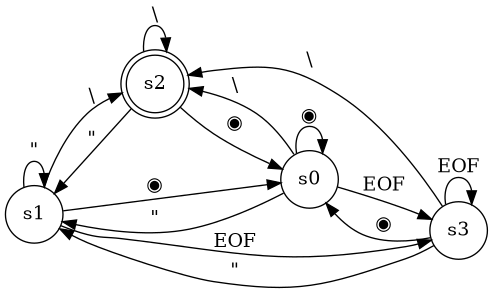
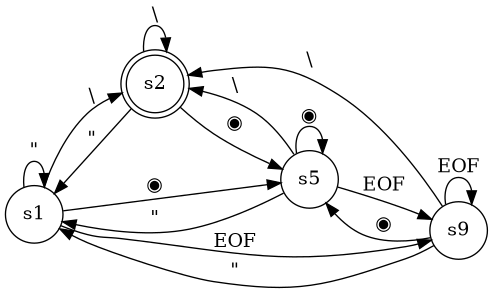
node "s0": label "s0" -> "s5"
node "s3": label "s3" -> "s9"
